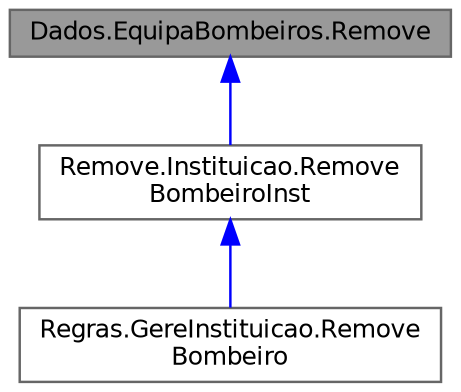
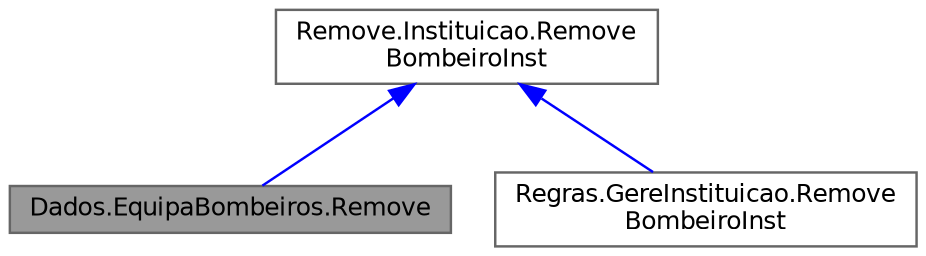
edge "Remove.Instituicao.Remove BombeiroInst" -> "Dados.EquipaBombeiros.Remove": reversed
node "Regras.GereInstituicao.Remove Bombeiro": label "Regras.GereInstituicao.Remove Bombeiro" -> "Regras.GereInstituicao.Remove BombeiroInst"
